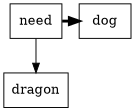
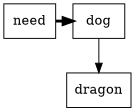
edge "need" -> "dragon": now "dog" -> "dragon"
